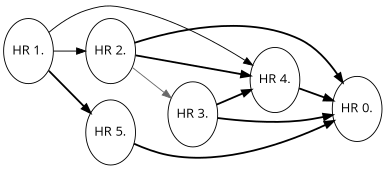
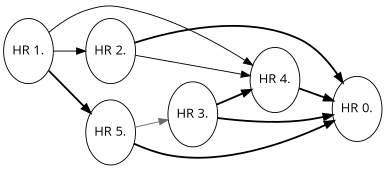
edge "HR 2." -> "HR 4.": style bold -> solid
edge "HR 2." -> "HR 3.": now "HR 5." -> "HR 3."
